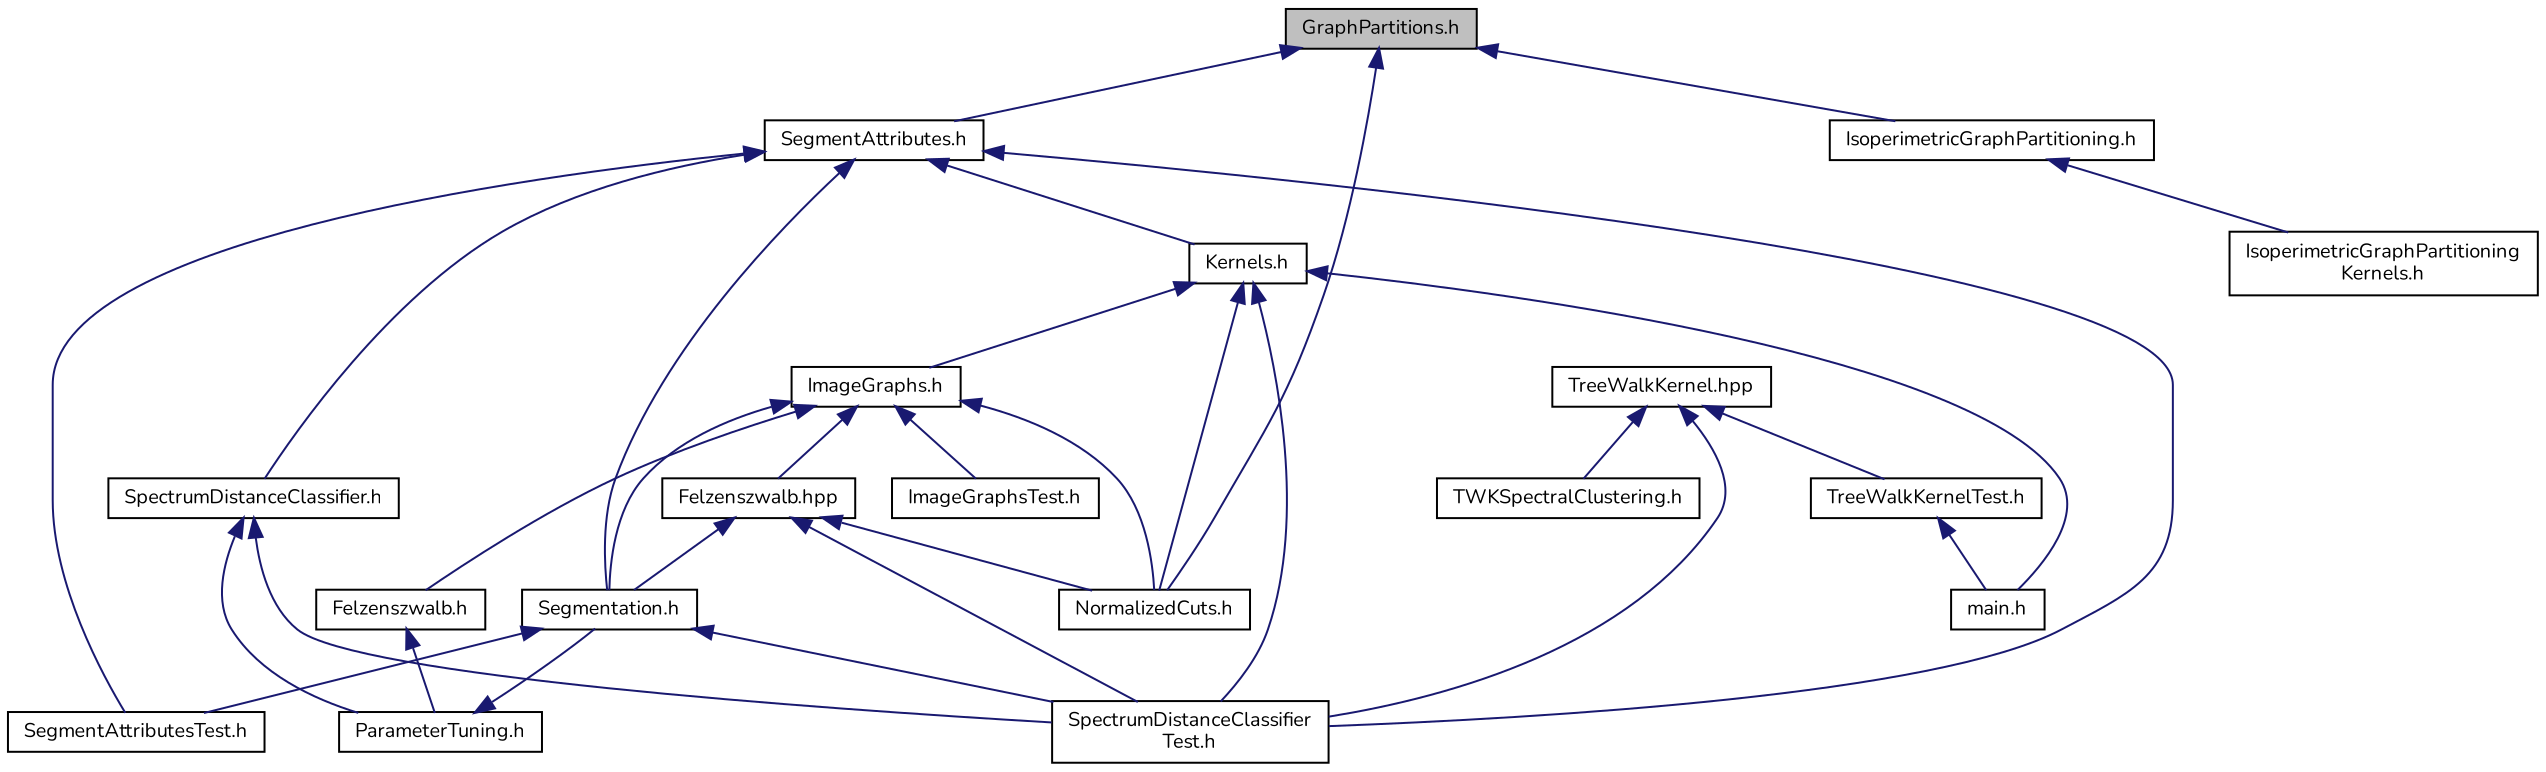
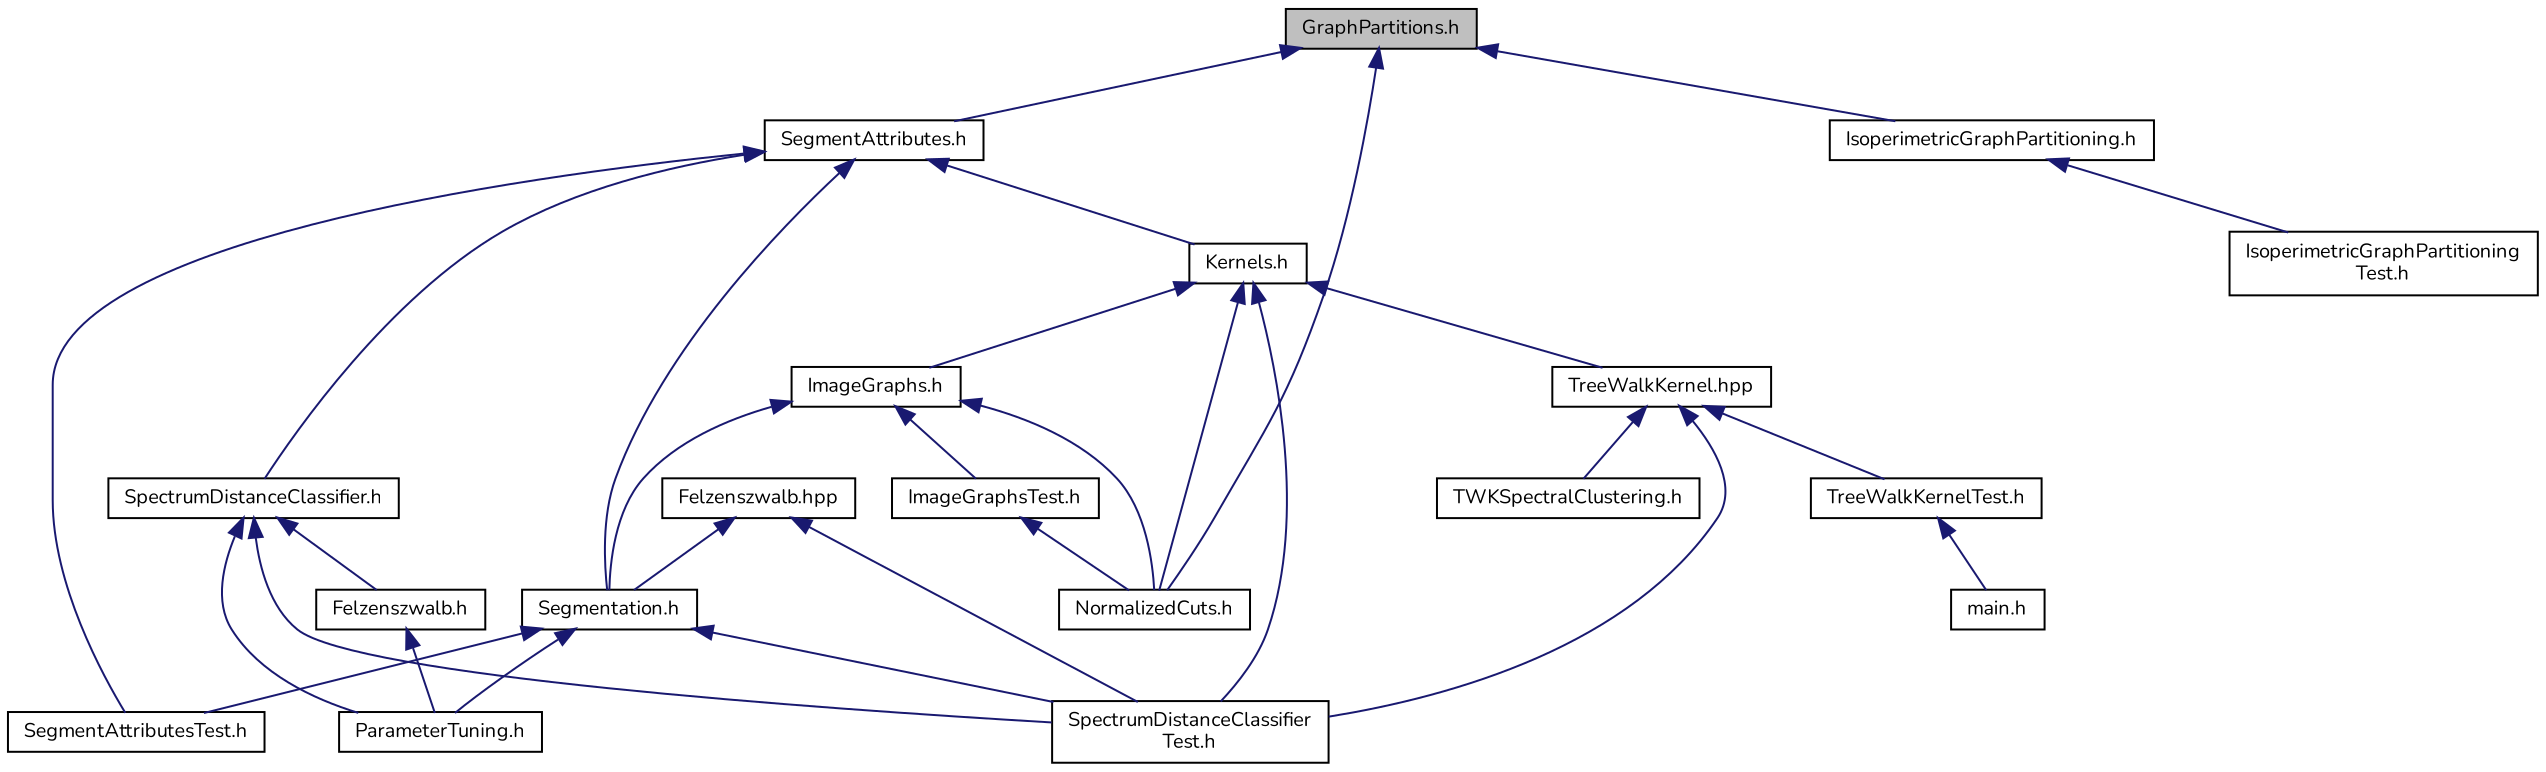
node "IsoperimetricGraphPartitioning Kernels.h": label "IsoperimetricGraphPartitioning Kernels.h" -> "IsoperimetricGraphPartitioning Test.h"
edge "SpectrumDistanceClassifier Test.h" -> "SegmentAttributes.h": removed
edge "main.h" -> "Kernels.h": now "TreeWalkKernel.hpp" -> "Kernels.h"
edge "Felzenszwalb.hpp" -> "ImageGraphs.h": removed
edge "Felzenszwalb.h" -> "ImageGraphs.h": now "Felzenszwalb.h" -> "SpectrumDistanceClassifier.h"
edge "NormalizedCuts.h" -> "Felzenszwalb.hpp": now "NormalizedCuts.h" -> "ImageGraphsTest.h"
edge "Segmentation.h" -> "ParameterTuning.h": reversed
